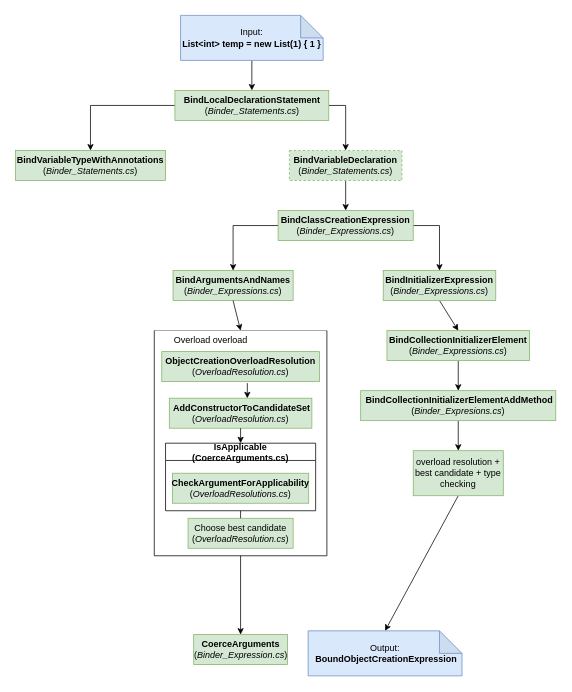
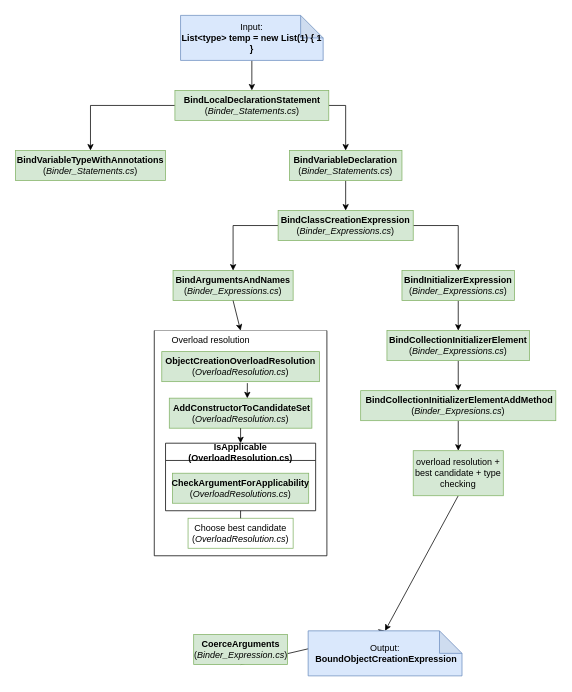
node "Input: List<int> temp = new List(1) { 1 }": label "Input: List<int> temp = new List(1) { 1 }" -> "Input: List<type> temp = new List(1) { 1 }"
node "BindVariableDeclaration (Binder_Statements.cs)": style dashed -> solid
node "BindInitializerExpression (Binder_Expressions.cs)": moved (439, 285) -> (458, 285)
node "Overload overload": label "Overload overload" -> "Overload resolution"
node "IsApplicable (CoerceArguments.cs)": label "IsApplicable (CoerceArguments.cs)" -> "IsApplicable (OverloadResolution.cs)"
node "Choose best candidate (OverloadResolution.cs)": fillcolor #d5e8d4 -> #ffffff
edge "Choose best candidate (OverloadResolution.cs)" -> "CoerceArguments (Binder_Expression.cs)": removed
edge "CoerceArguments (Binder_Expression.cs)" -> "Output: BoundObjectCreationExpression": added
